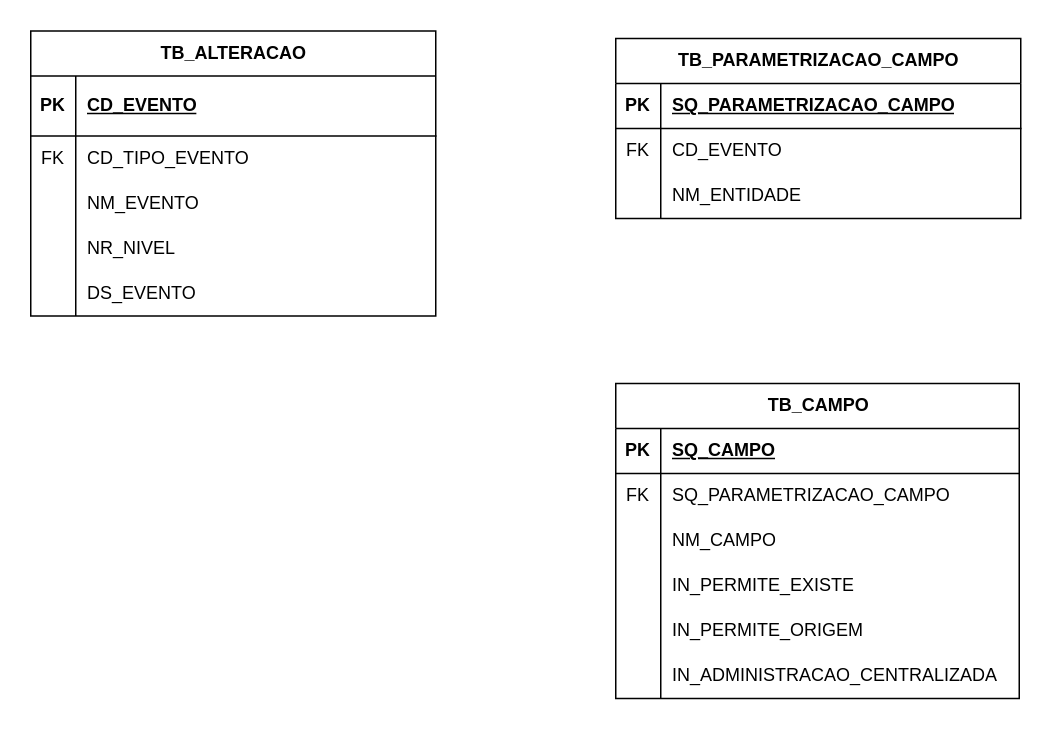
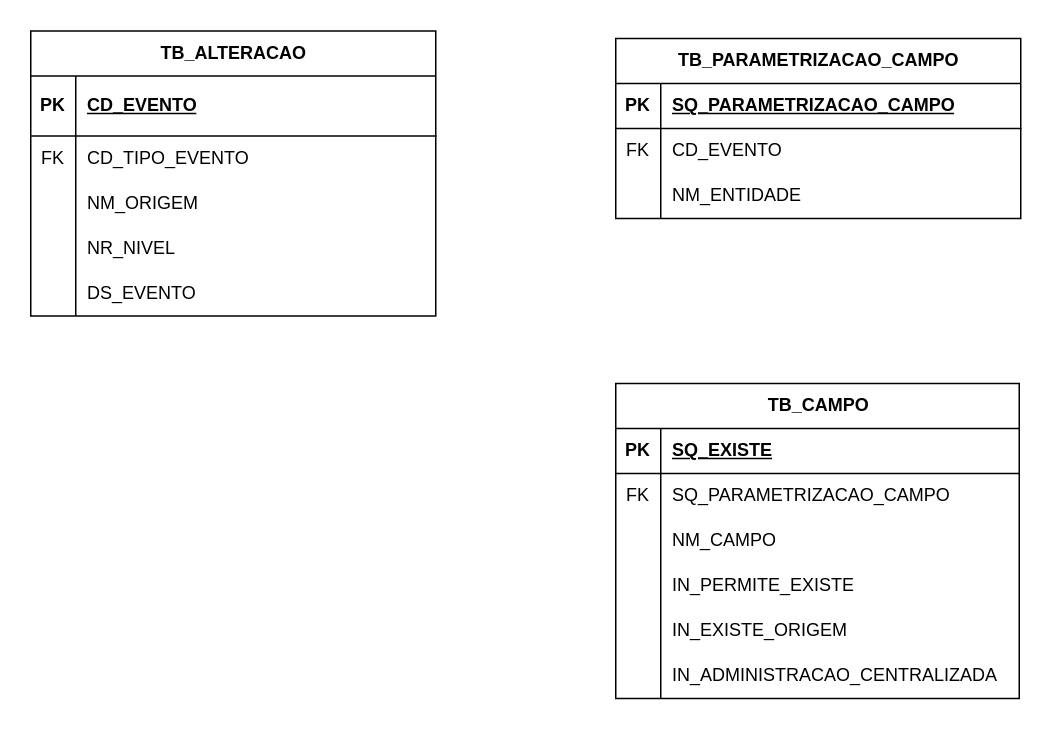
node "NM_EVENTO": label "NM_EVENTO" -> "NM_ORIGEM"
node "SQ_CAMPO": label "SQ_CAMPO" -> "SQ_EXISTE"
node "IN_PERMITE_ORIGEM": label "IN_PERMITE_ORIGEM" -> "IN_EXISTE_ORIGEM"
